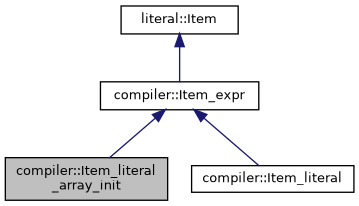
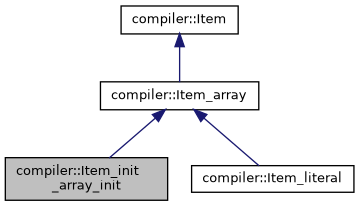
node "literal::Item": label "literal::Item" -> "compiler::Item"
node "compiler::Item_expr": label "compiler::Item_expr" -> "compiler::Item_array"
node "compiler::Item_literal _array_init": label "compiler::Item_literal _array_init" -> "compiler::Item_init _array_init"
